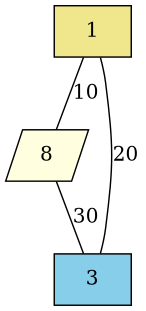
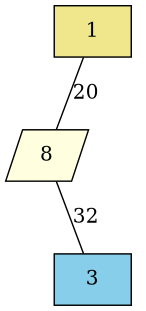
edge "1" -- "8": label "10" -> "20"
edge "1" -- "3": removed, label "20"
edge "8" -- "3": label "30" -> "32"
